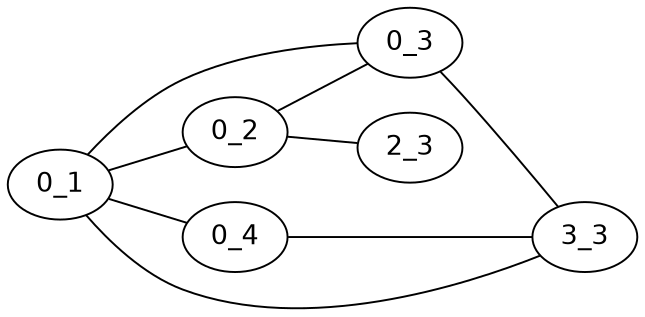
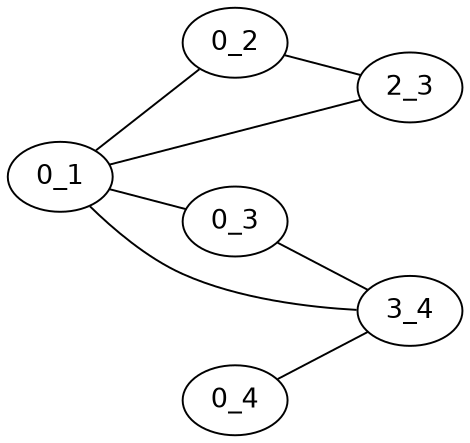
edge "0_3" -- "0_2": removed
edge "0_1" -- "0_4": now "0_1" -- "2_3"
node "3_3": label "3_3" -> "3_4"
